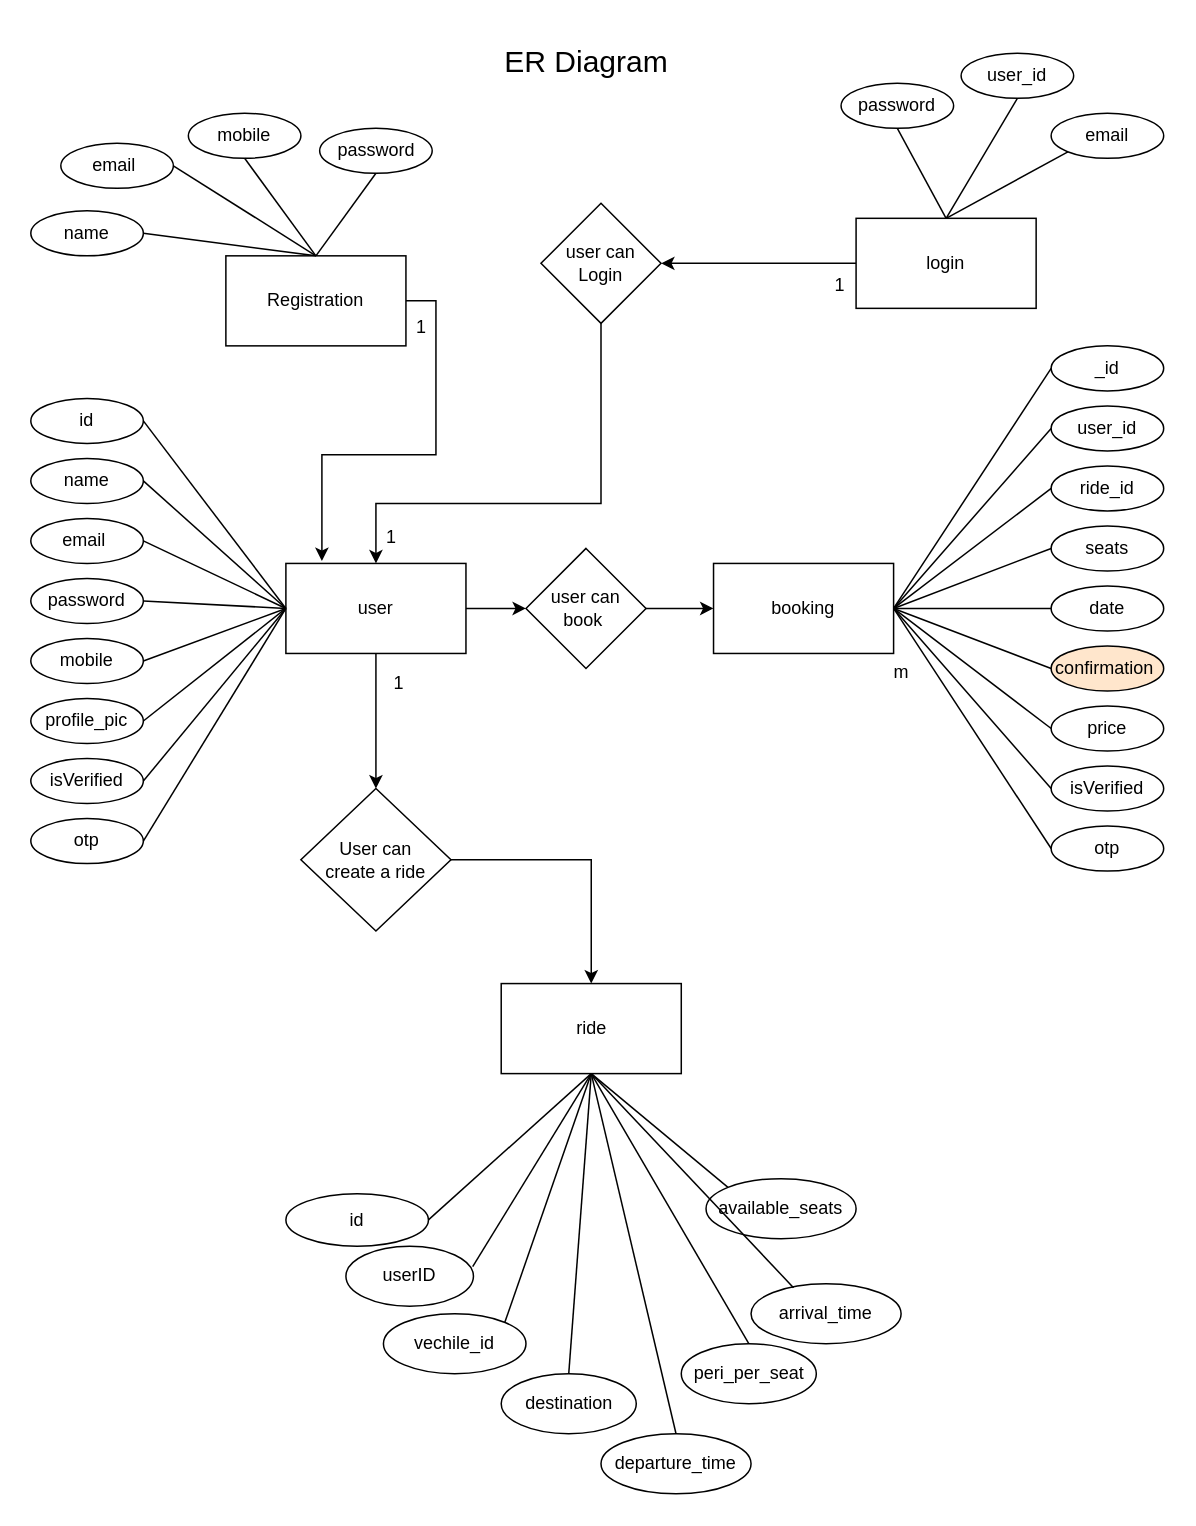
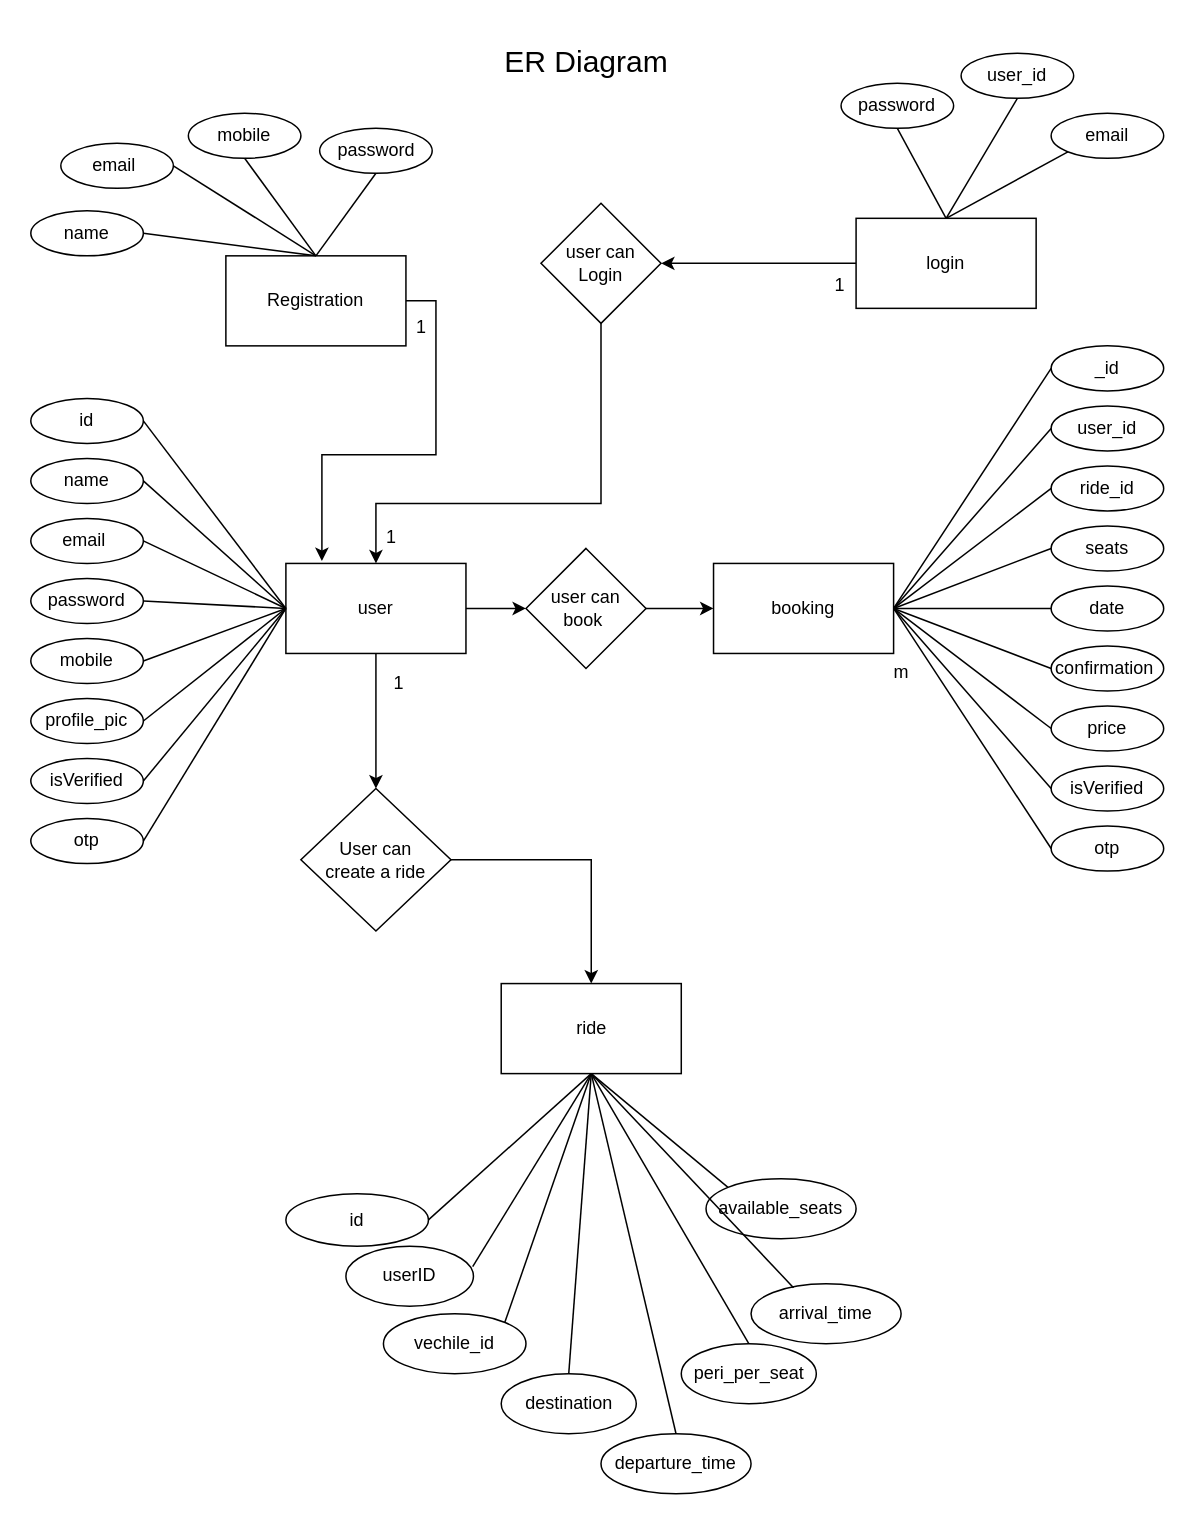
node "confirmation": fillcolor #ffe6cc -> #ffffff
